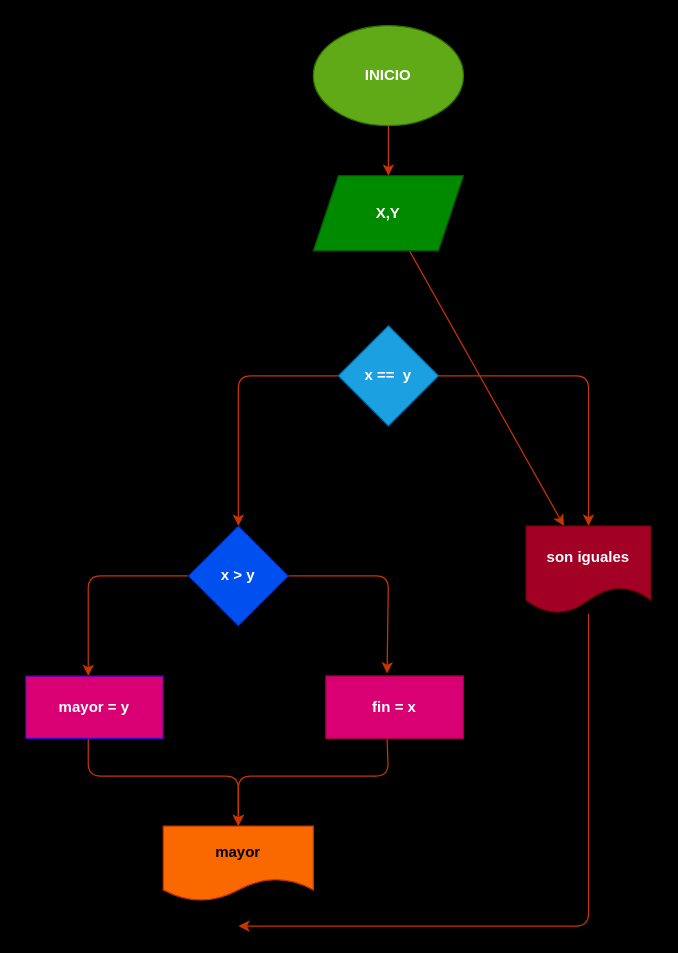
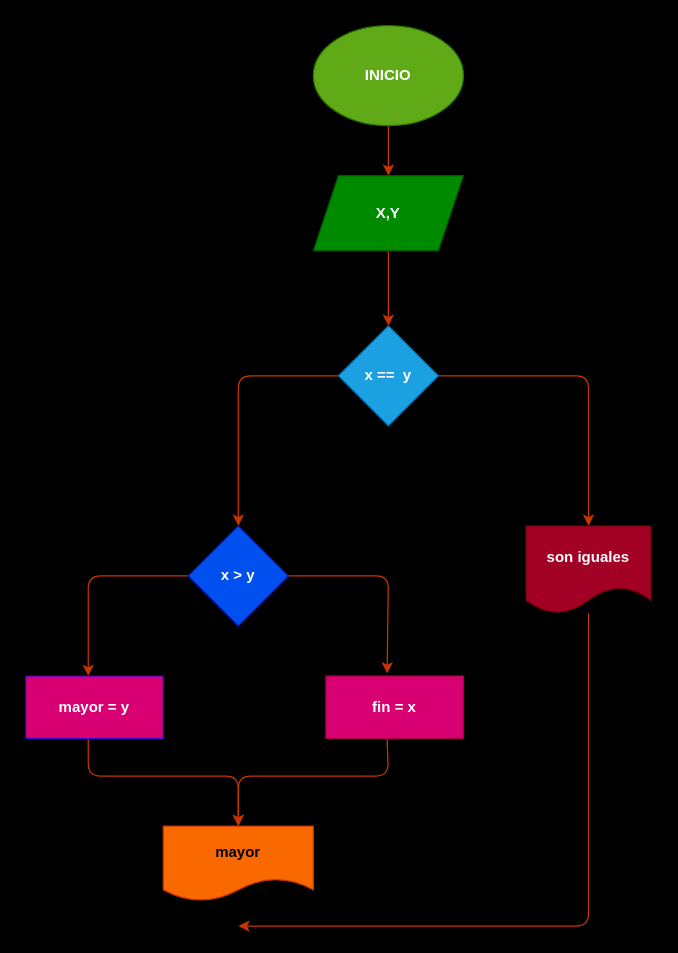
edge "X,Y" -> "son iguales": now "X,Y" -> "x == y"
node "x > y": style dashed -> solid
